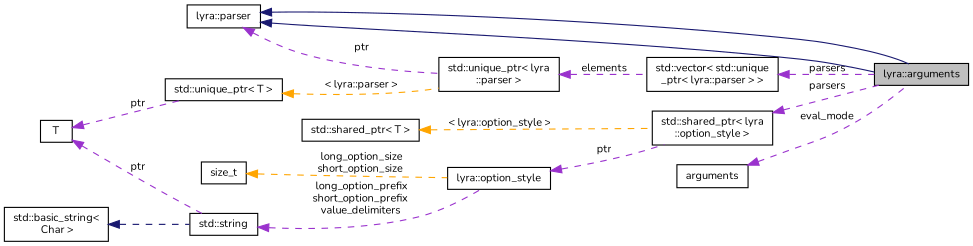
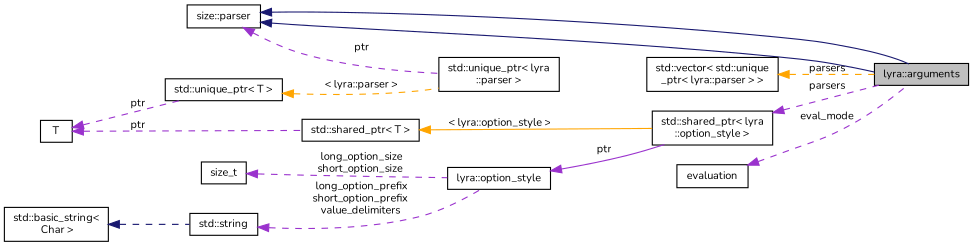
node "lyra::parser": label "lyra::parser" -> "size::parser"
edge "std::vector< std::unique _ptr< lyra::parser > >" -> "std::unique_ptr< lyra ::parser >": removed, label "elements"
edge "lyra::arguments" -> "std::vector< std::unique _ptr< lyra::parser > >": color darkorchid3 -> orange
edge "std::shared_ptr< lyra ::option_style >" -> "std::shared_ptr< T >": style dashed -> solid
edge "std::shared_ptr< lyra ::option_style >" -> "lyra::option_style": style dashed -> solid
edge "lyra::option_style" -> "size_t": color orange -> darkorchid3
node "arguments": label "arguments" -> "evaluation"
edge "std::string" -> "T": now "std::shared_ptr< T >" -> "T"
